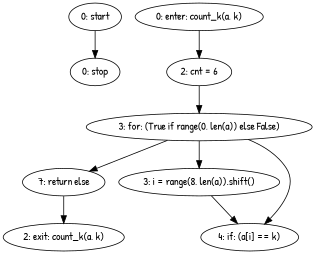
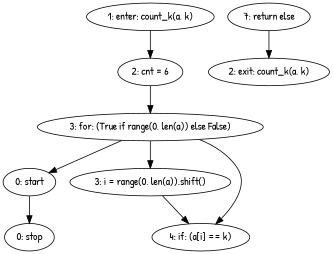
node "0: enter: count_k(a, k)": label "0: enter: count_k(a, k)" -> "1: enter: count_k(a, k)"
edge "3: for: (True if range(0, len(a)) else False)" -> "7: return else": now "3: for: (True if range(0, len(a)) else False)" -> "0: start"
node "3: i = range(8, len(a)).shift()": label "3: i = range(8, len(a)).shift()" -> "3: i = range(0, len(a)).shift()"
